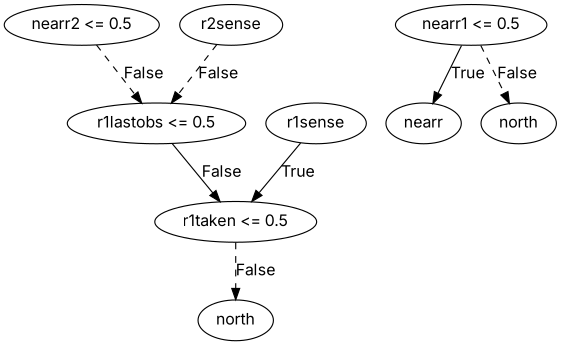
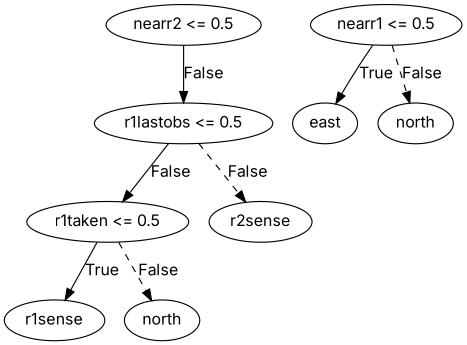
edge "r2sense" -> "r1lastobs <= 0.5": reversed
edge "nearr2 <= 0.5" -> "r1lastobs <= 0.5": style dashed -> solid
node "nearr": label "nearr" -> "east"
edge "r1sense" -> "r1taken <= 0.5": reversed
